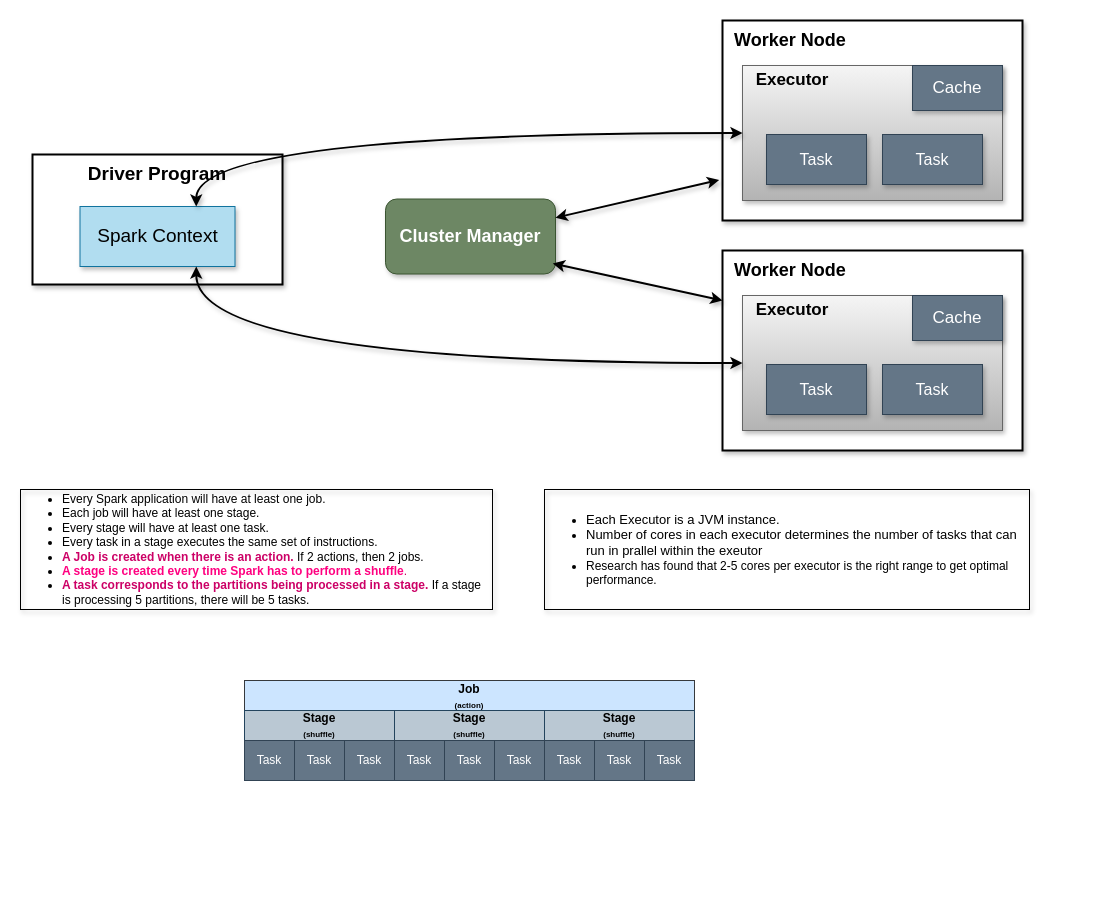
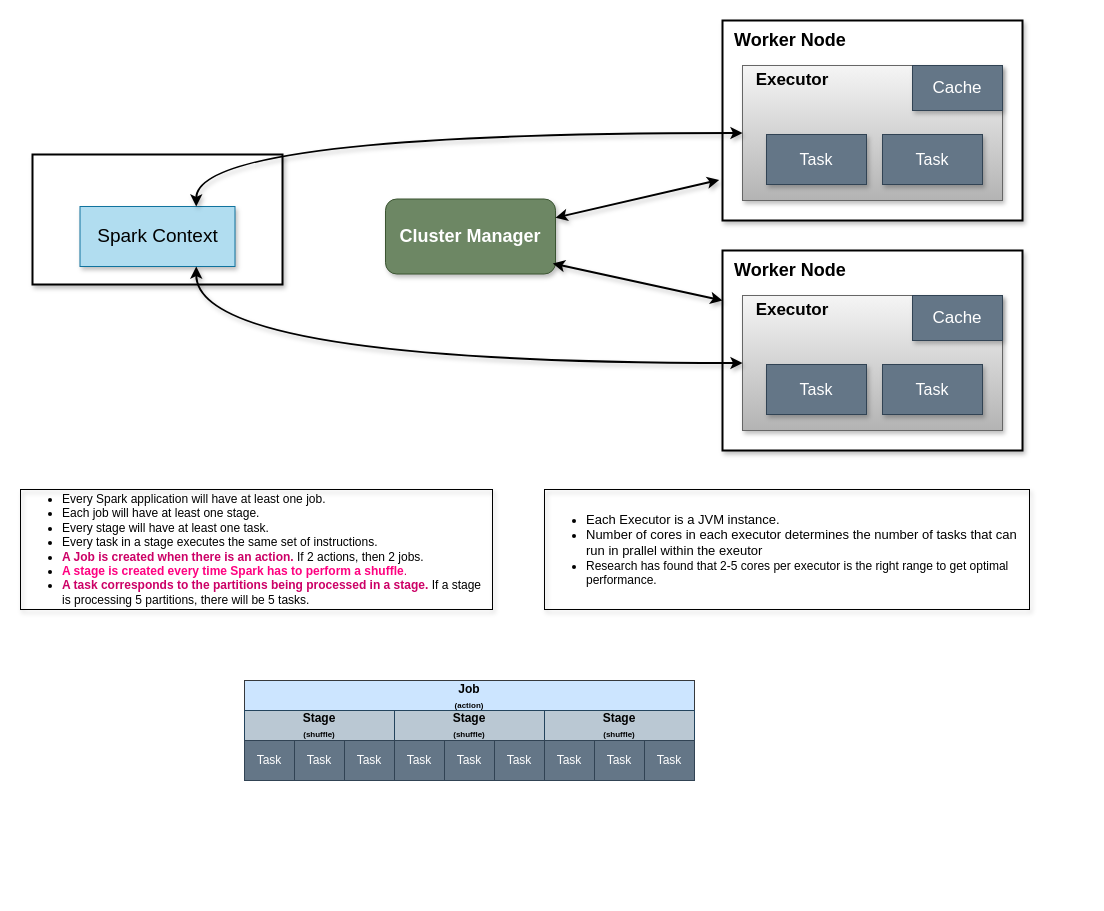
node "Driver Program": removed
